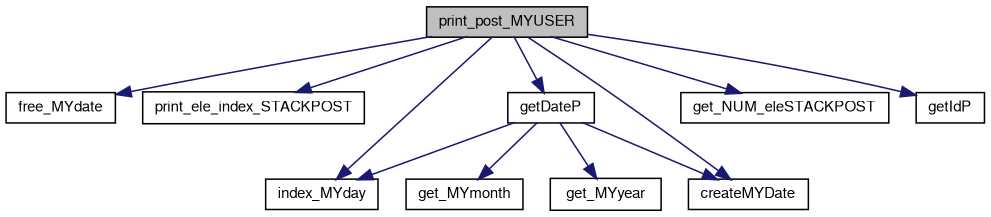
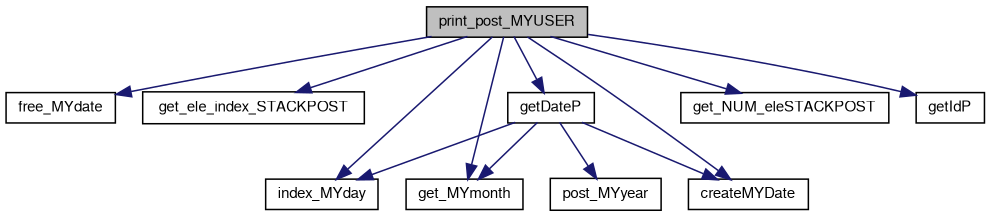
edge "print_post_MYUSER" -> "get_MYmonth": added
node "print_ele_index_STACKPOST": label "print_ele_index_STACKPOST" -> "get_ele_index_STACKPOST"
node "get_MYyear": label "get_MYyear" -> "post_MYyear"
